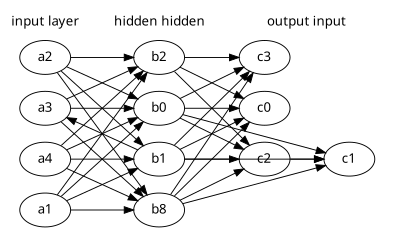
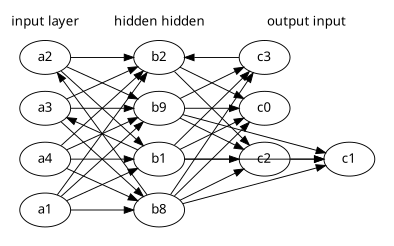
edge "b2" -> "c3": reversed
node "b0": label "b0" -> "b9"
edge "a2" -> "b8": reversed
